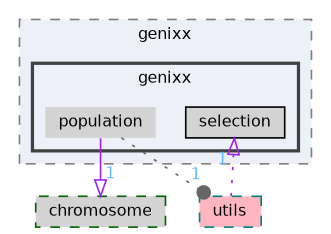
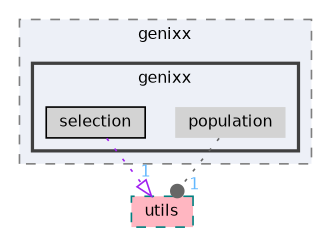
edge "utils" -> "selection": reversed
node "chromosome": removed
